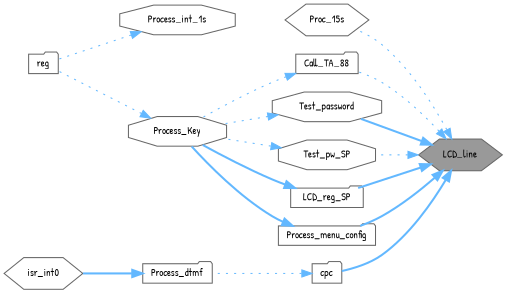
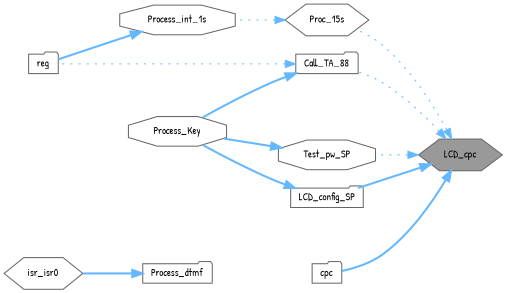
edge "Process_int_1s" -> "Proc_15s": added
edge "reg" -> "Process_int_1s": style dotted -> bold
edge "reg" -> "Process_Key": now "reg" -> "Call_TA_88"
edge "Process_Key" -> "Call_TA_88": style dotted -> bold
node "Test_password": removed
edge "Process_Key" -> "Test_pw_SP": style dotted -> bold
node "LCD_line": label "LCD_line" -> "LCD_cpc"
node "LCD_reg_SP": label "LCD_reg_SP" -> "LCD_config_SP"
node "Process_menu_config": removed
node "isr_int0": label "isr_int0" -> "isr_isr0"
edge "Process_dtmf" -> "cpc": removed
